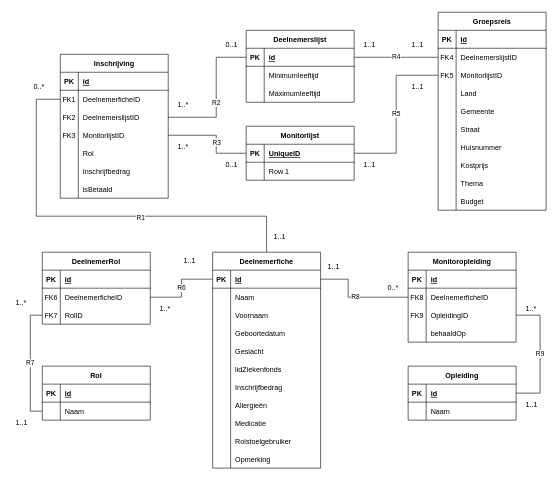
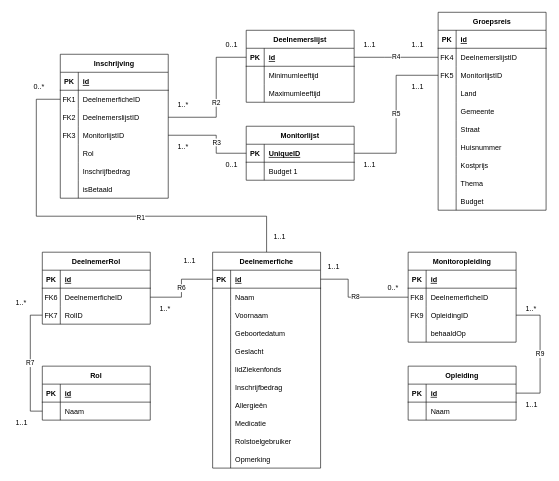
node "Row 1": label "Row 1" -> "Budget 1"
